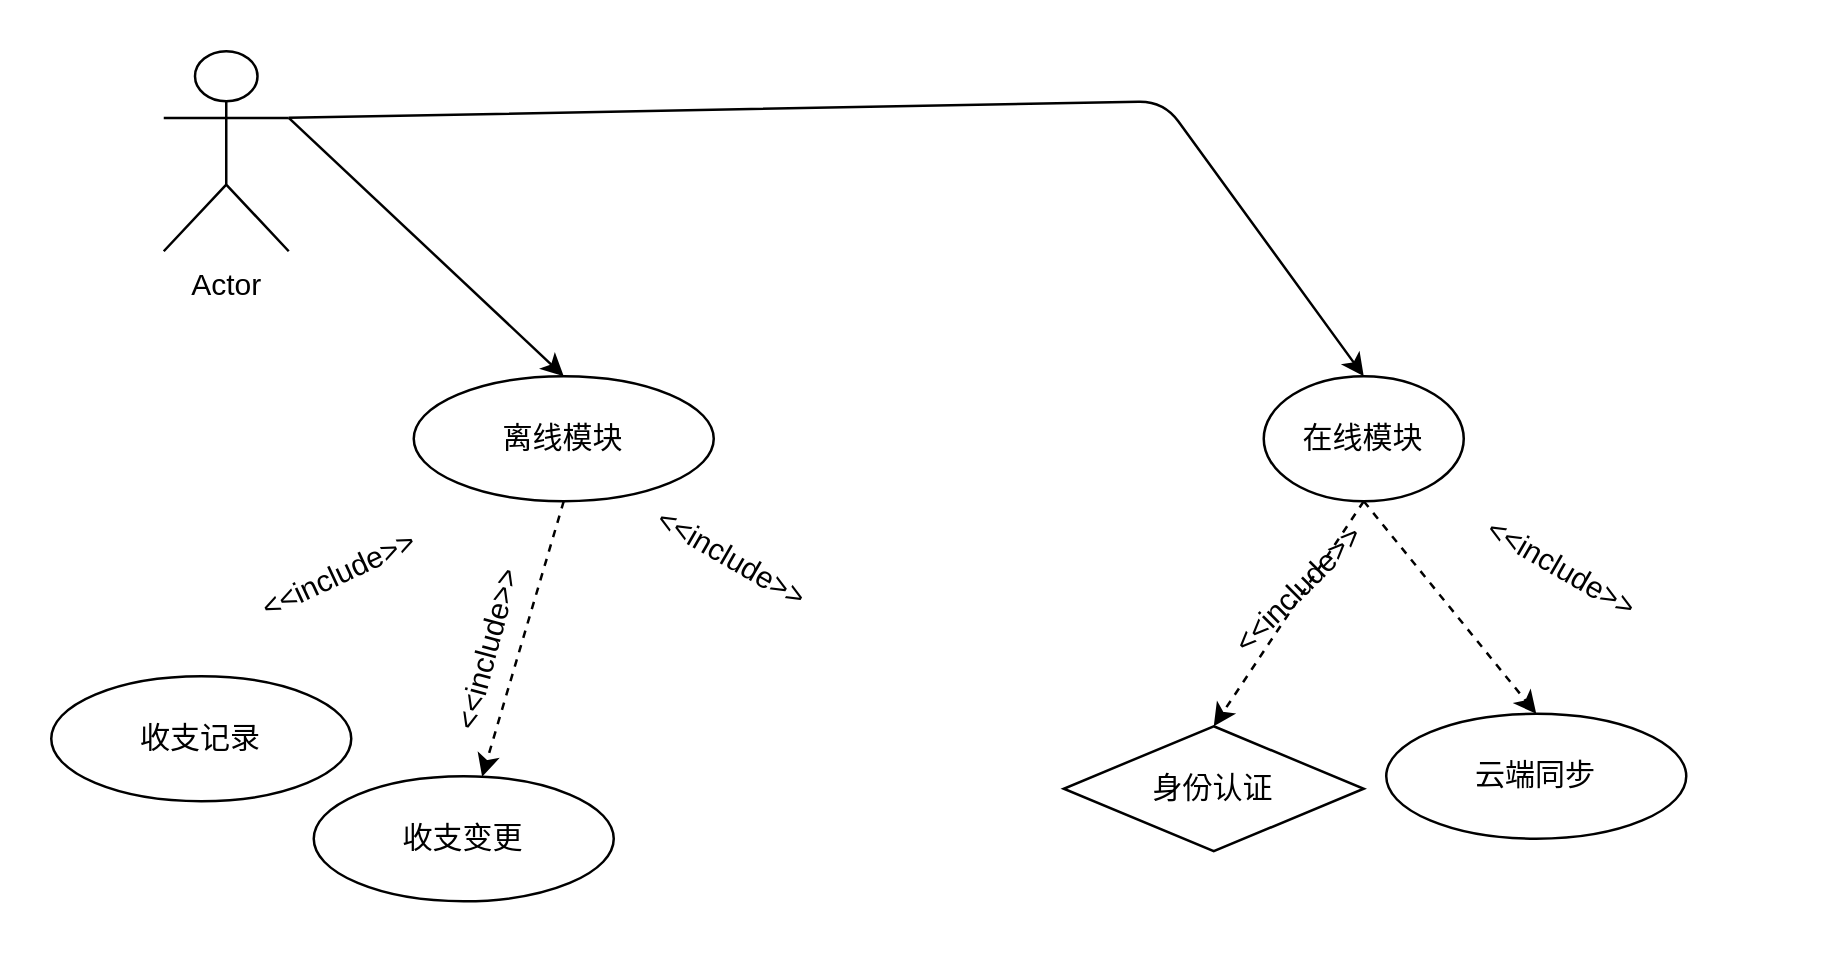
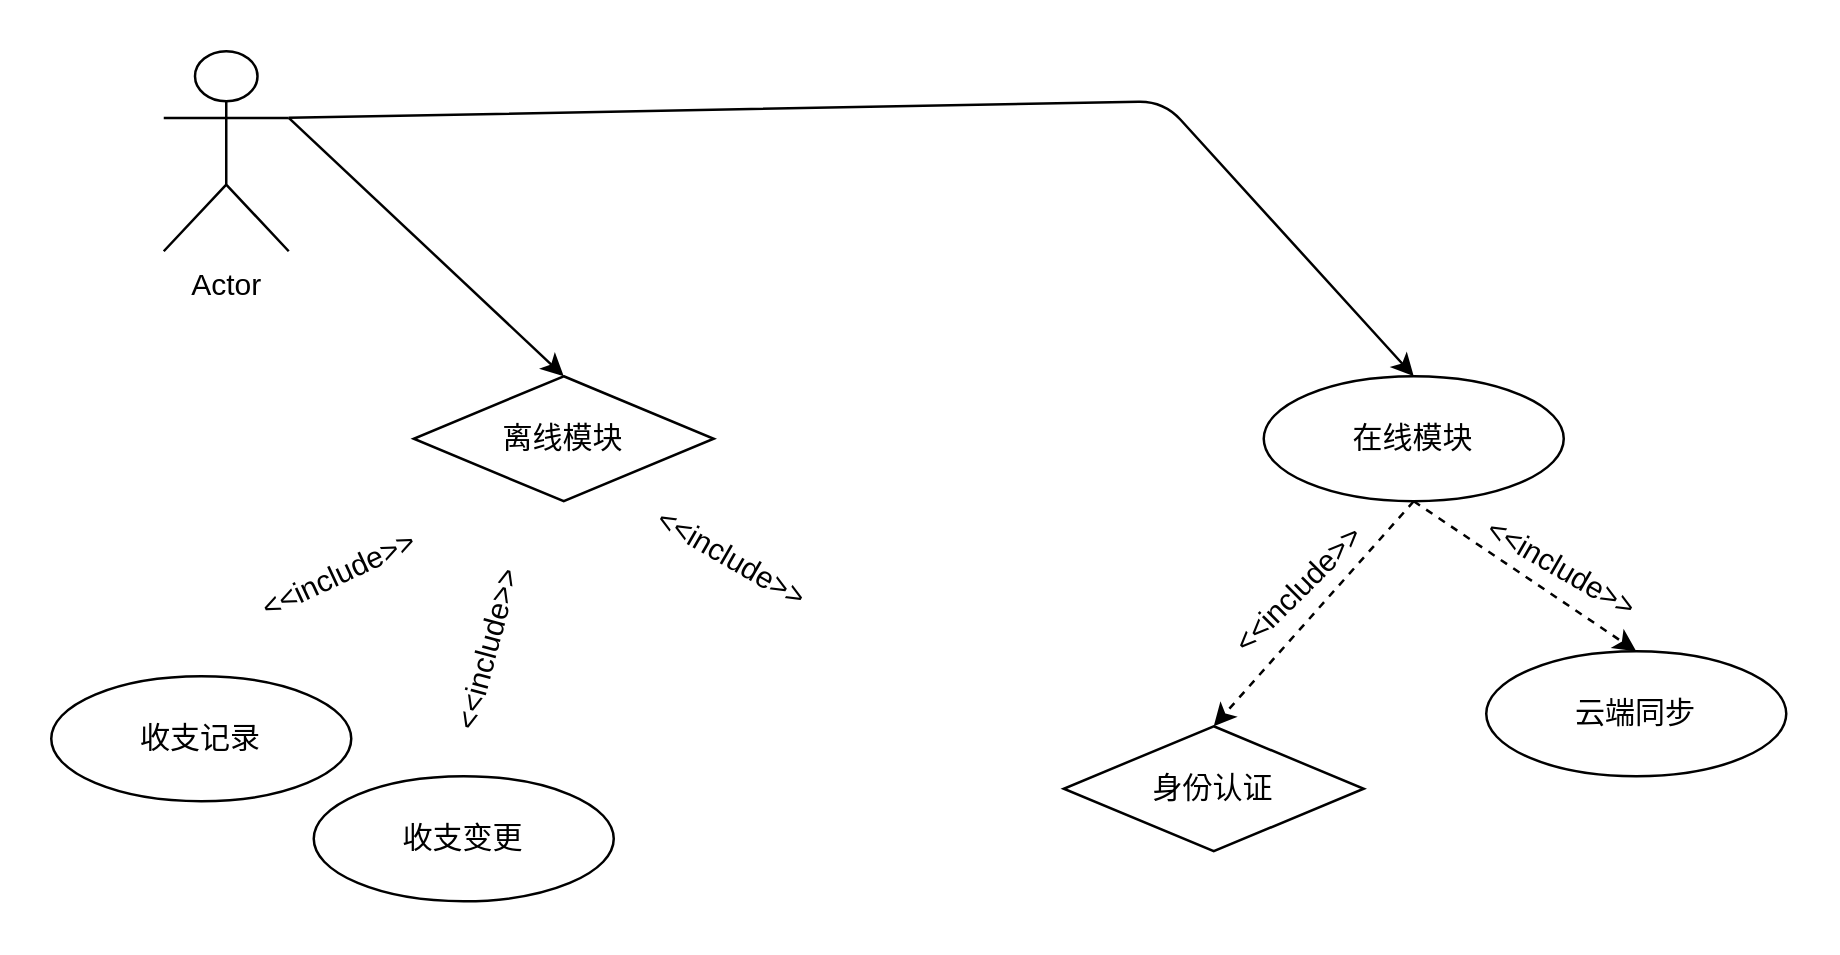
node "离线模块": shape ellipse -> diamond
node "在线模块": size 200x125 -> 300x125
edge "离线模块" -> "收支变更": removed
node "云端同步": moved (1536, 776) -> (1636, 714)
